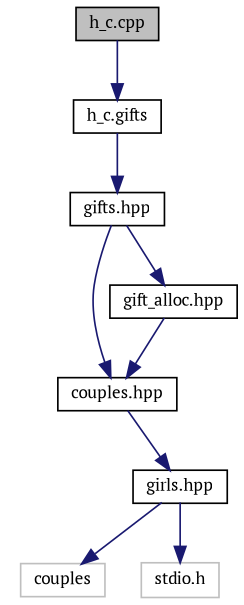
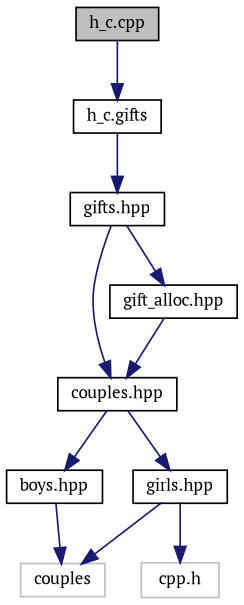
node "boys.hpp": added
node "stdio.h": label "stdio.h" -> "cpp.h"
